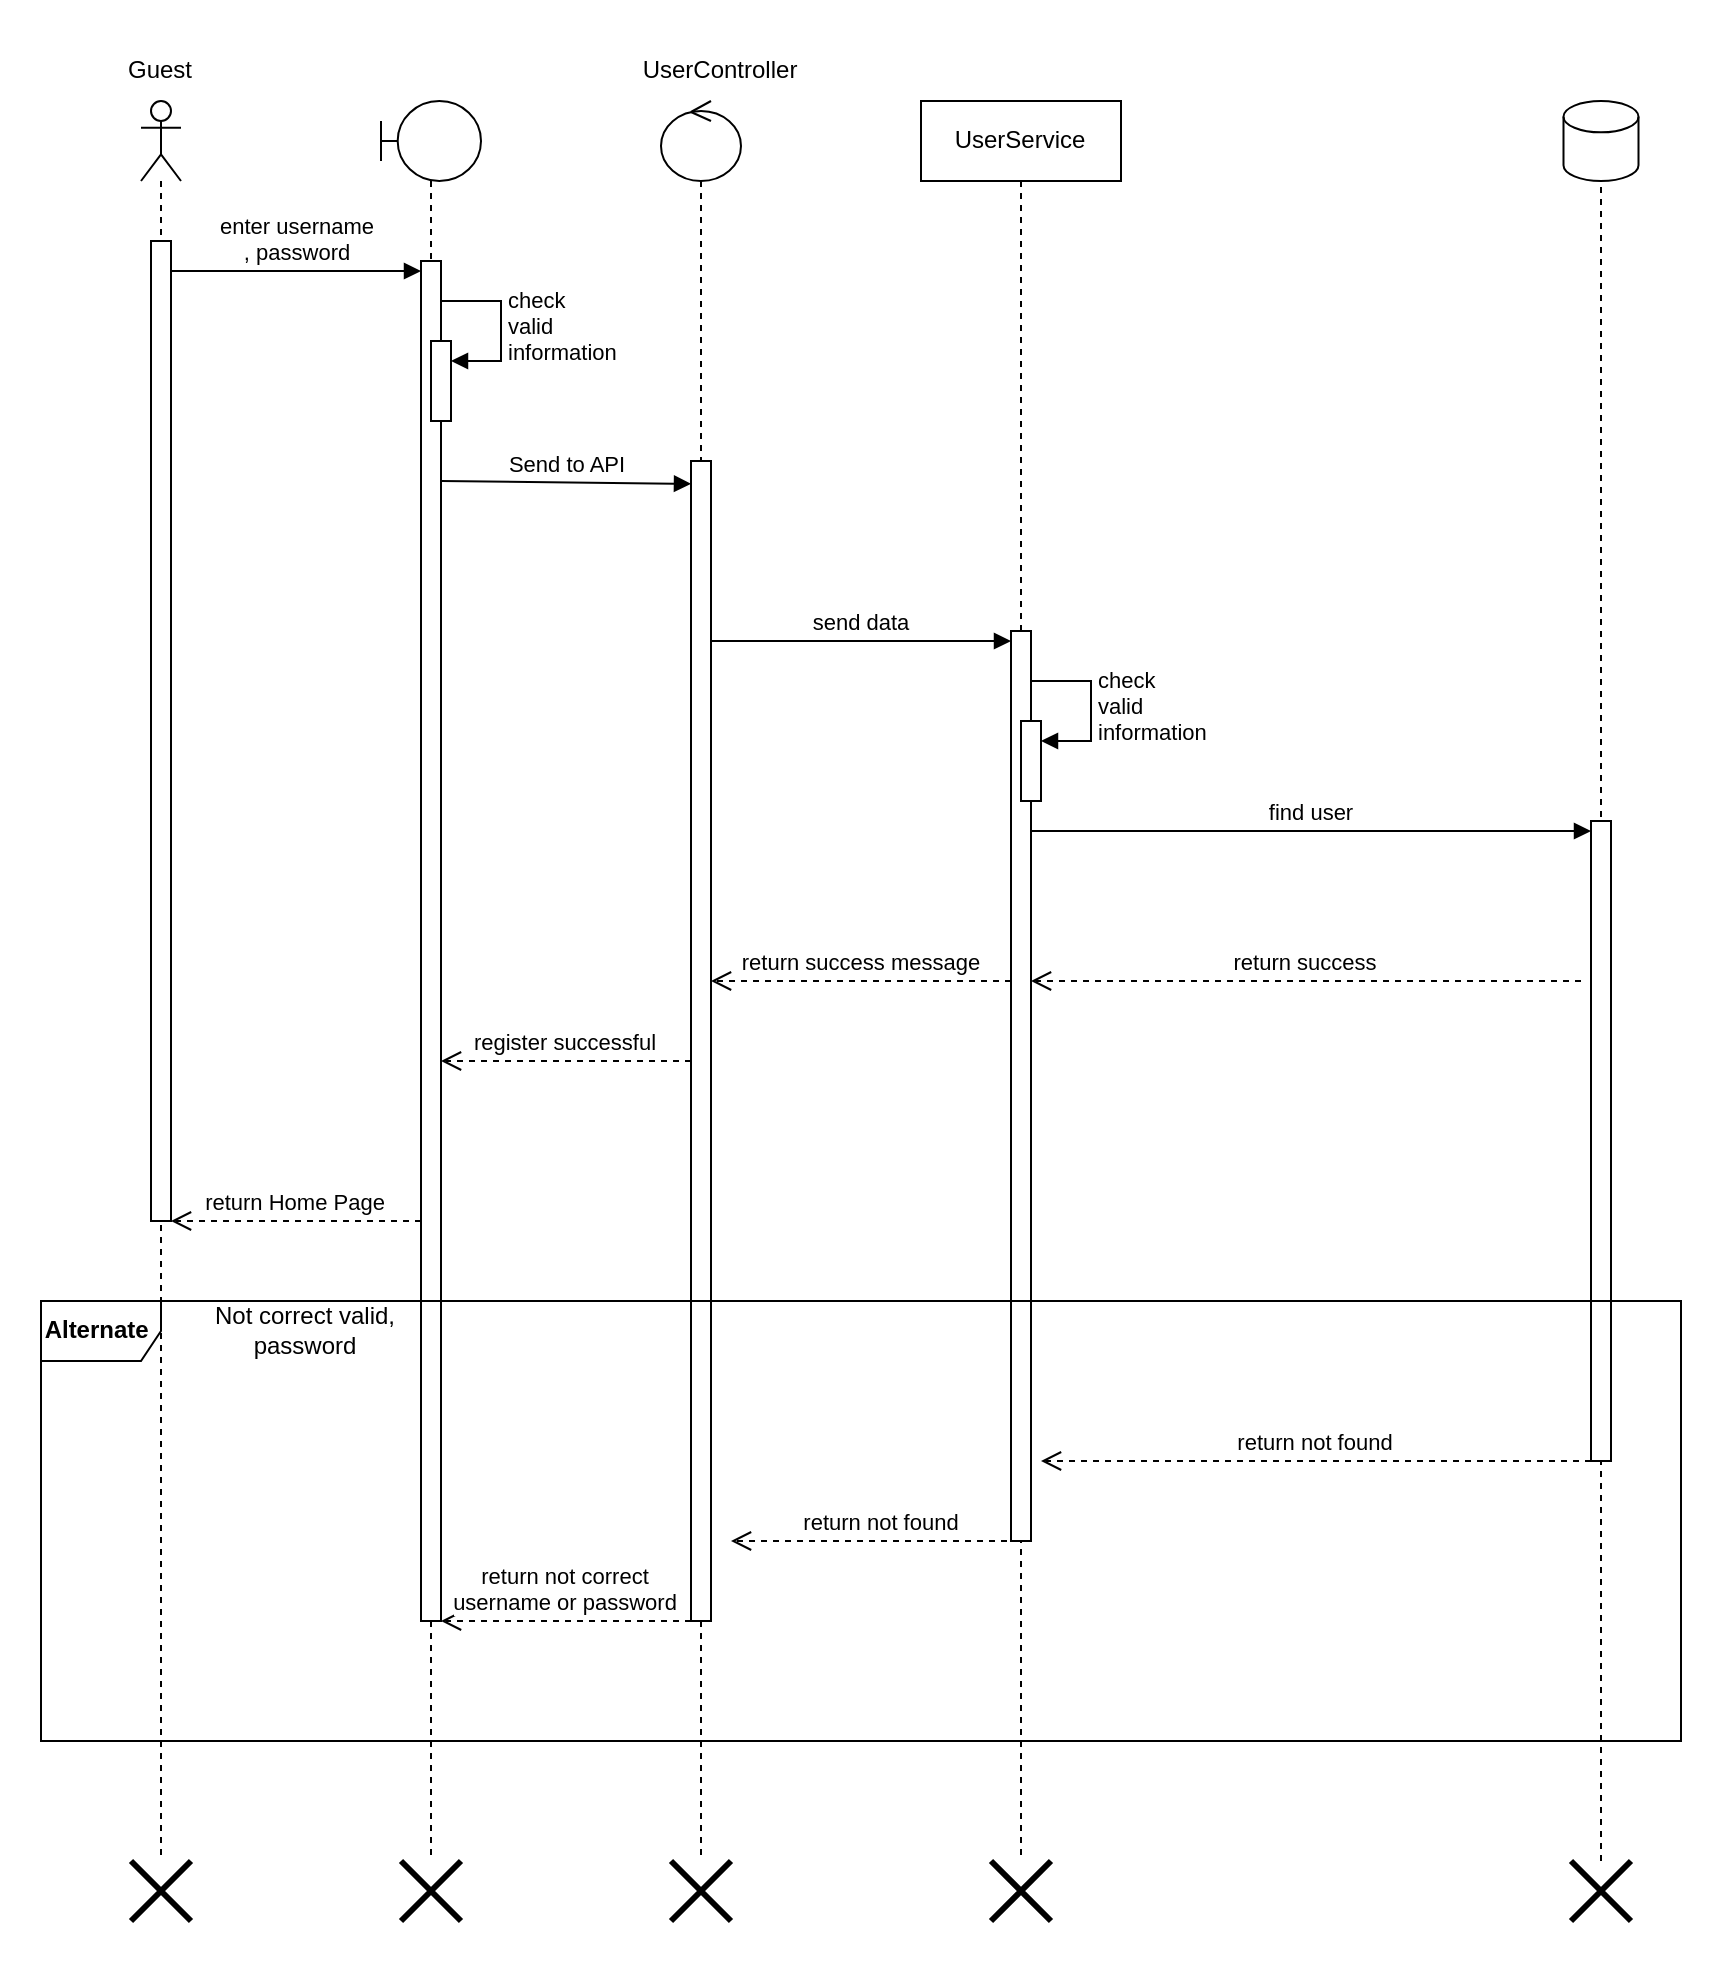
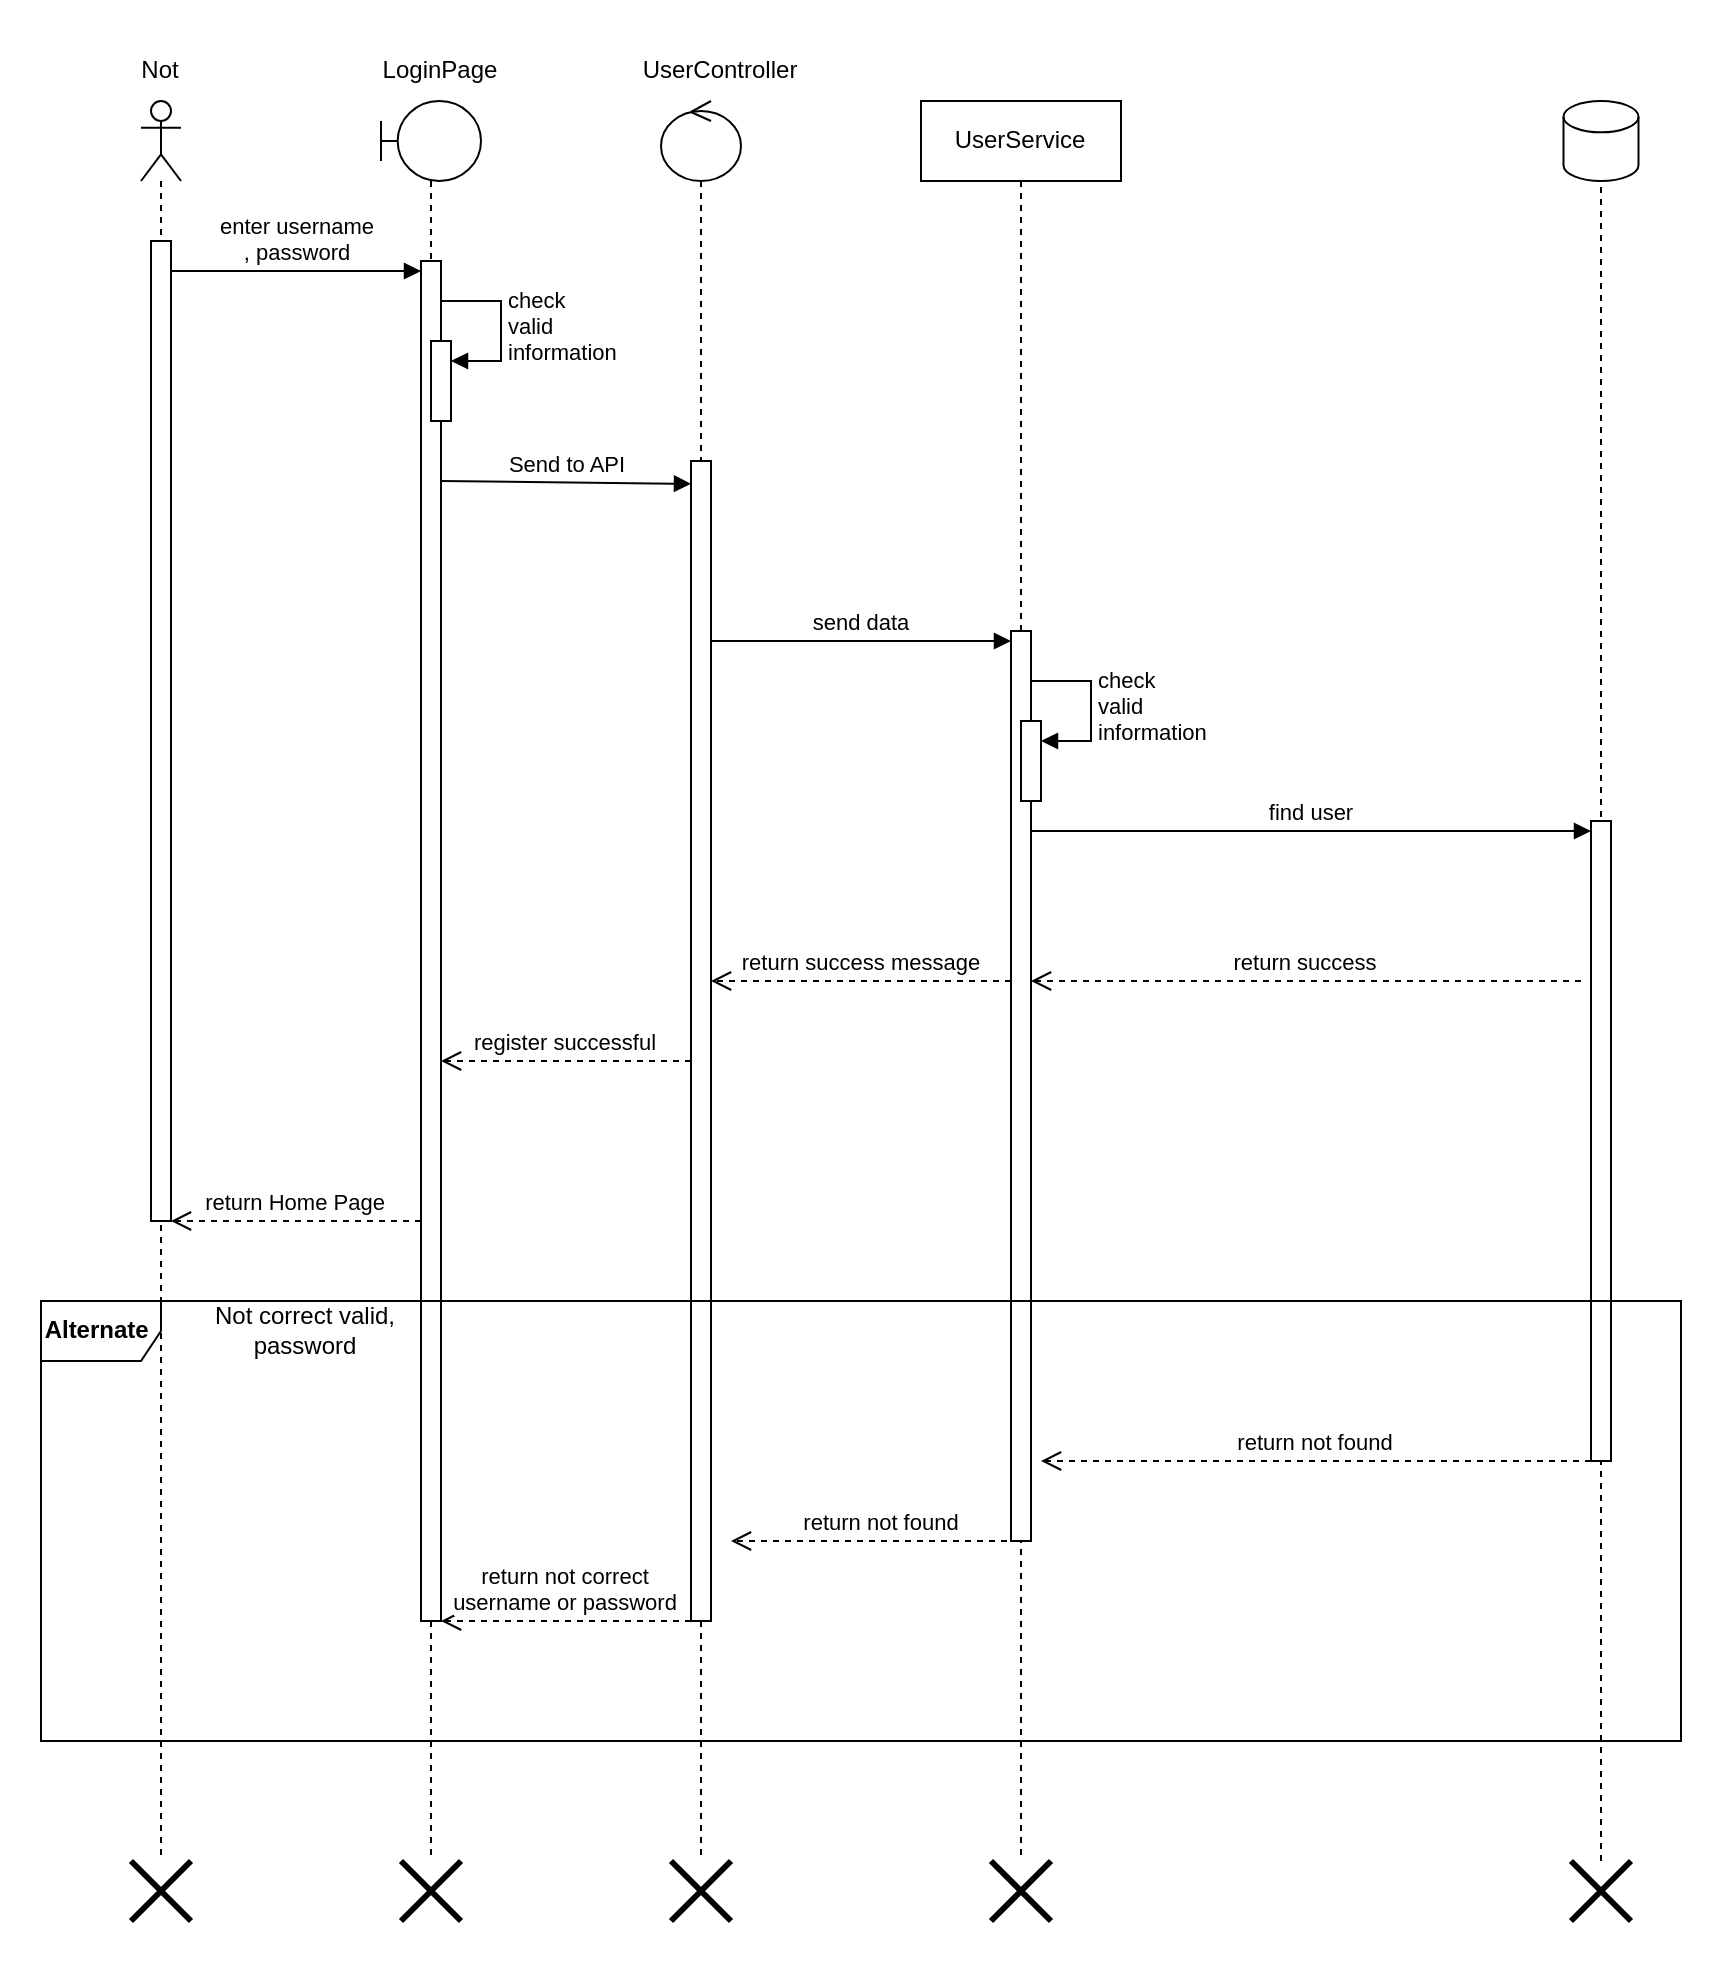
node "Guest": label "Guest" -> "Not"
node "LoginPage": added
